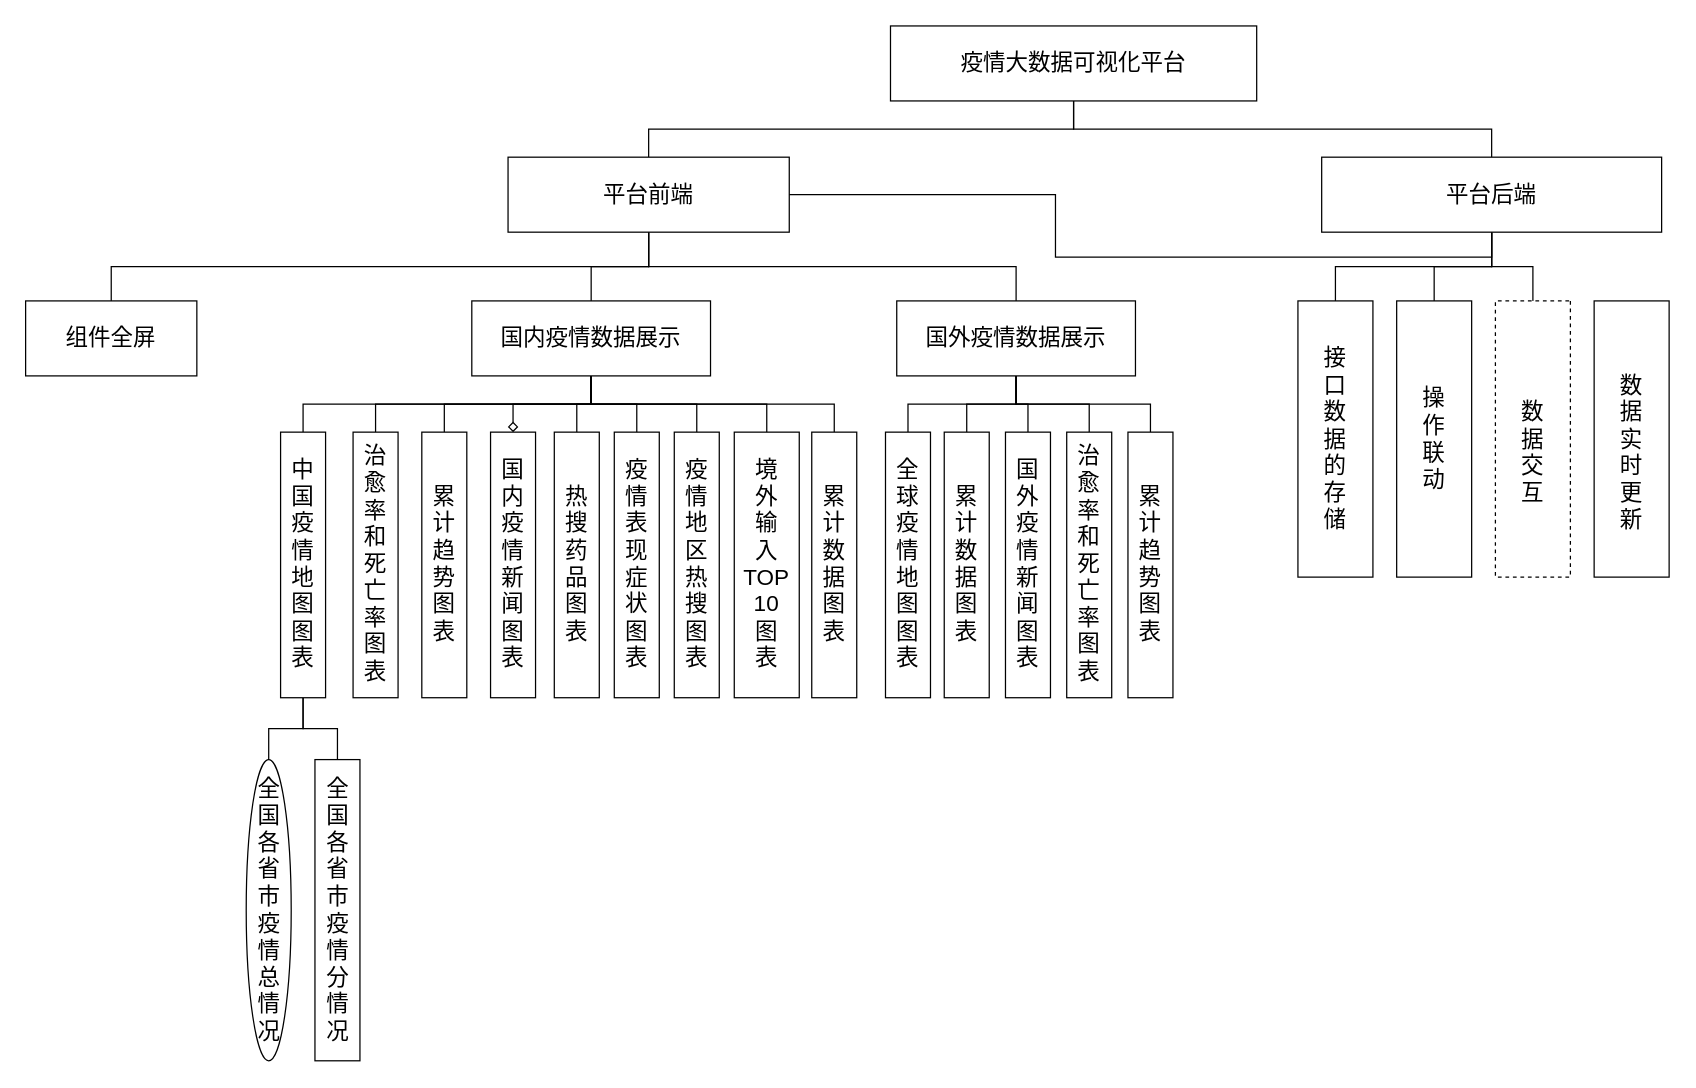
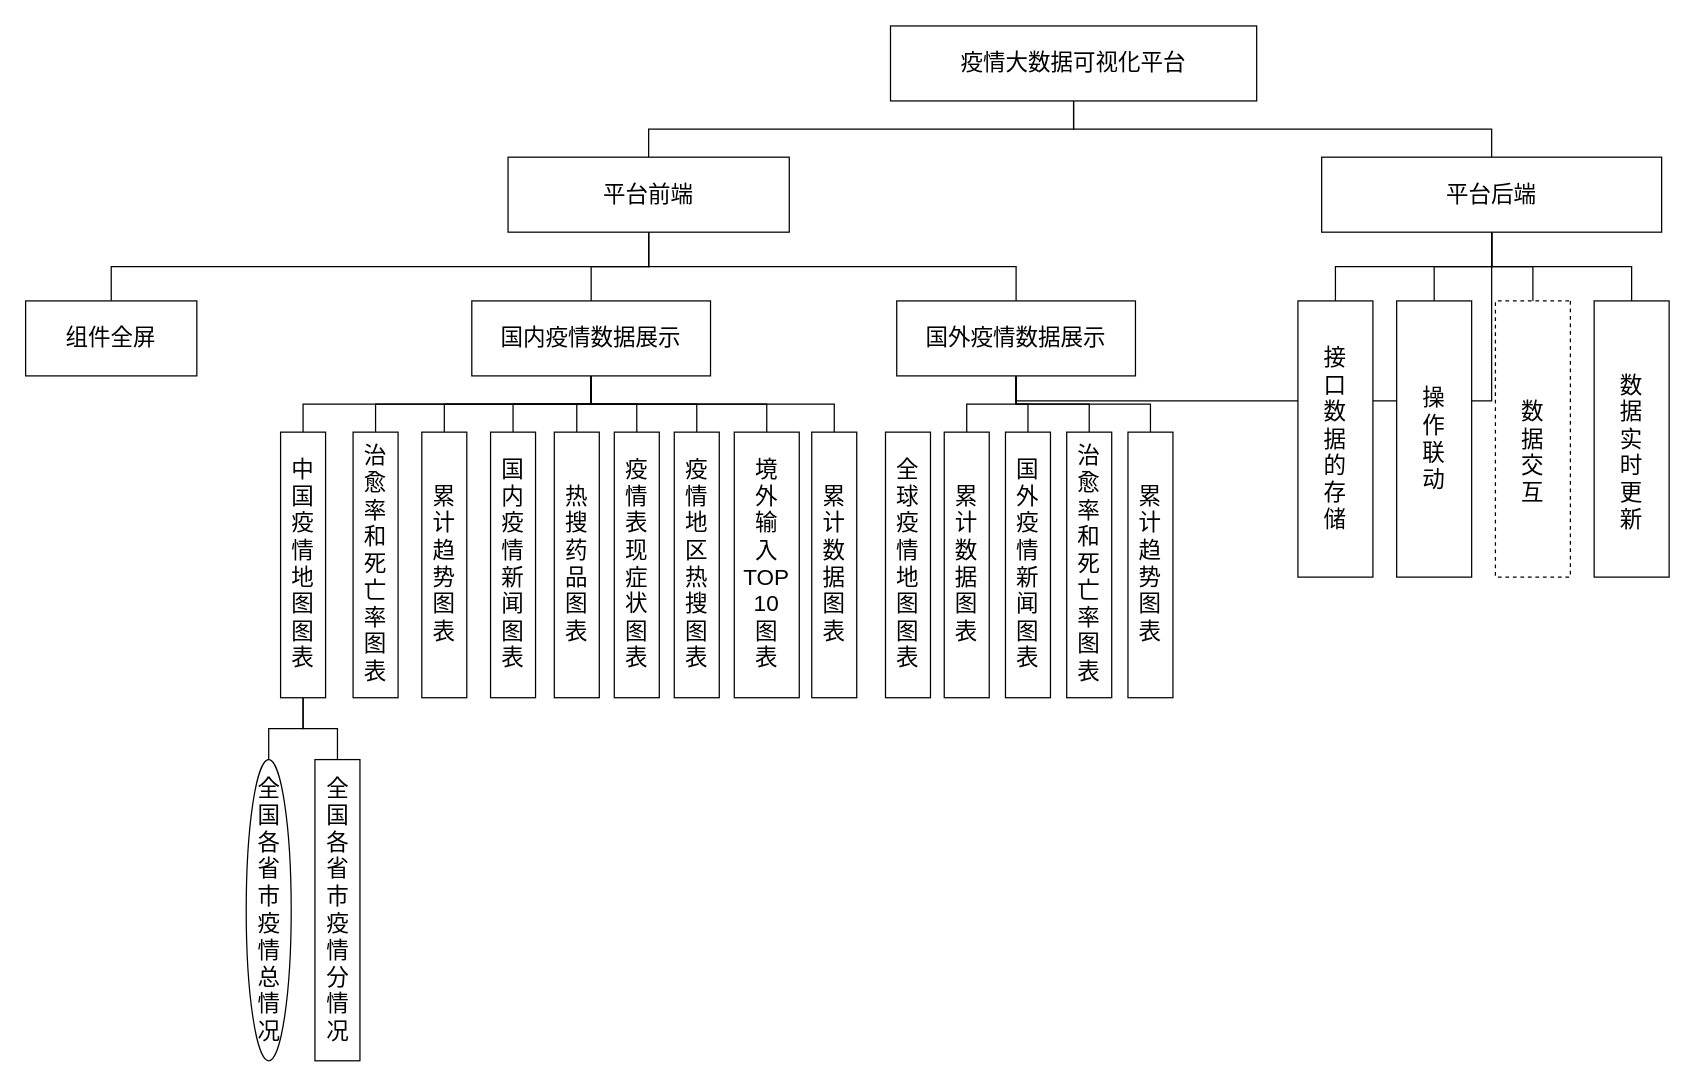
edge "平台前端" -- "平台后端": now "数 据 实 时 更 新" -- "平台后端"
edge "国外疫情数据展示" -- "全球疫情地图图表": now "国外疫情数据展示" -- "平台后端"
edge "国内疫情数据展示" -> "国内疫情新闻图表": arrowhead diamond -> none
